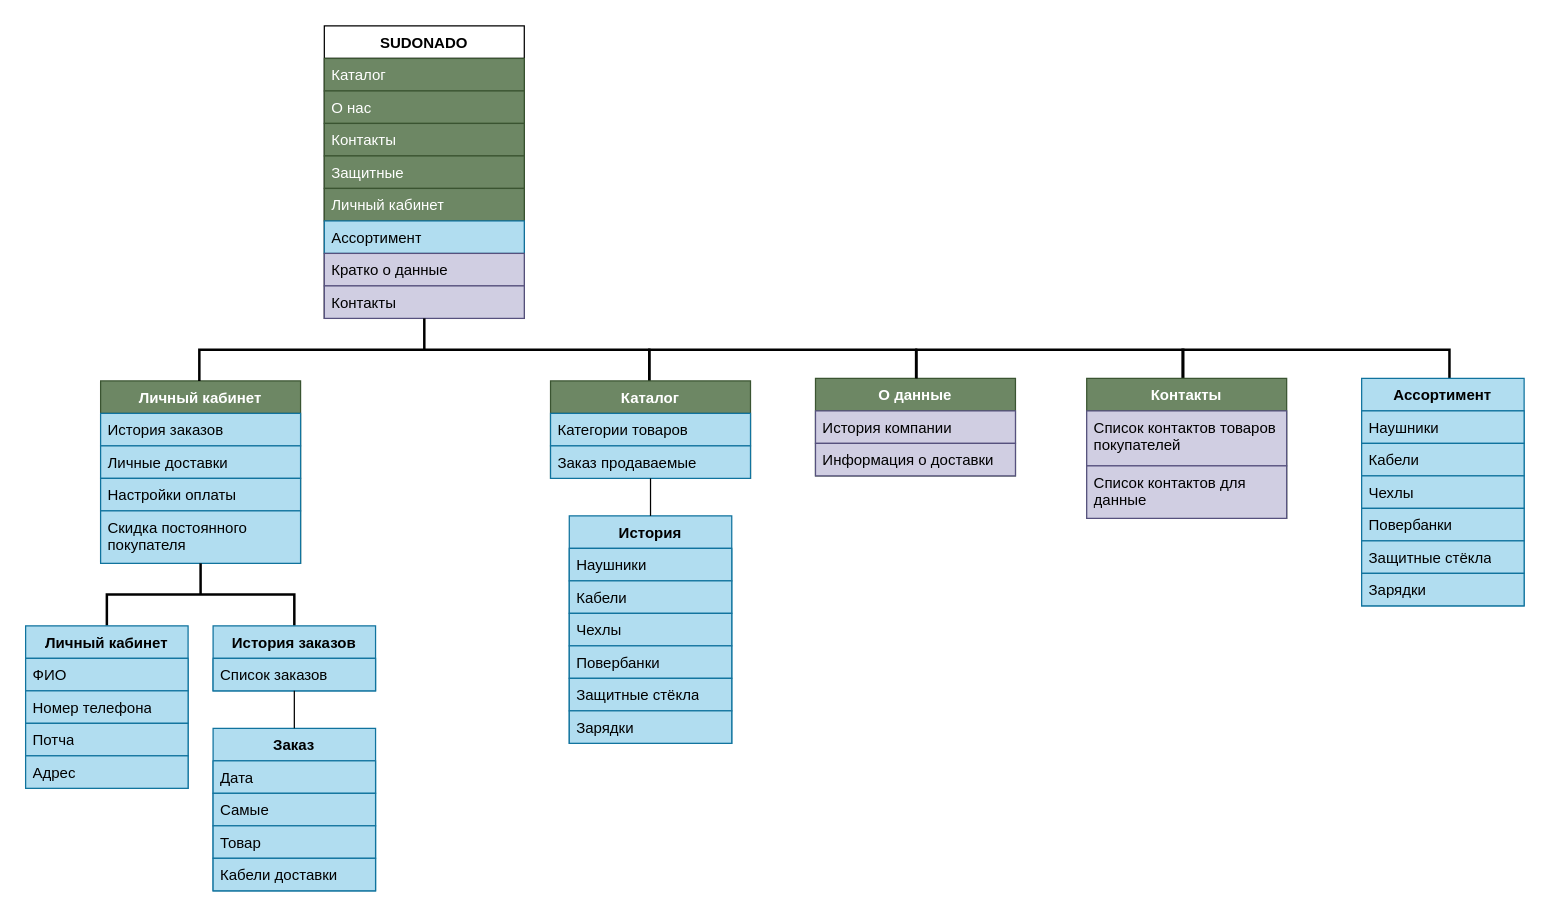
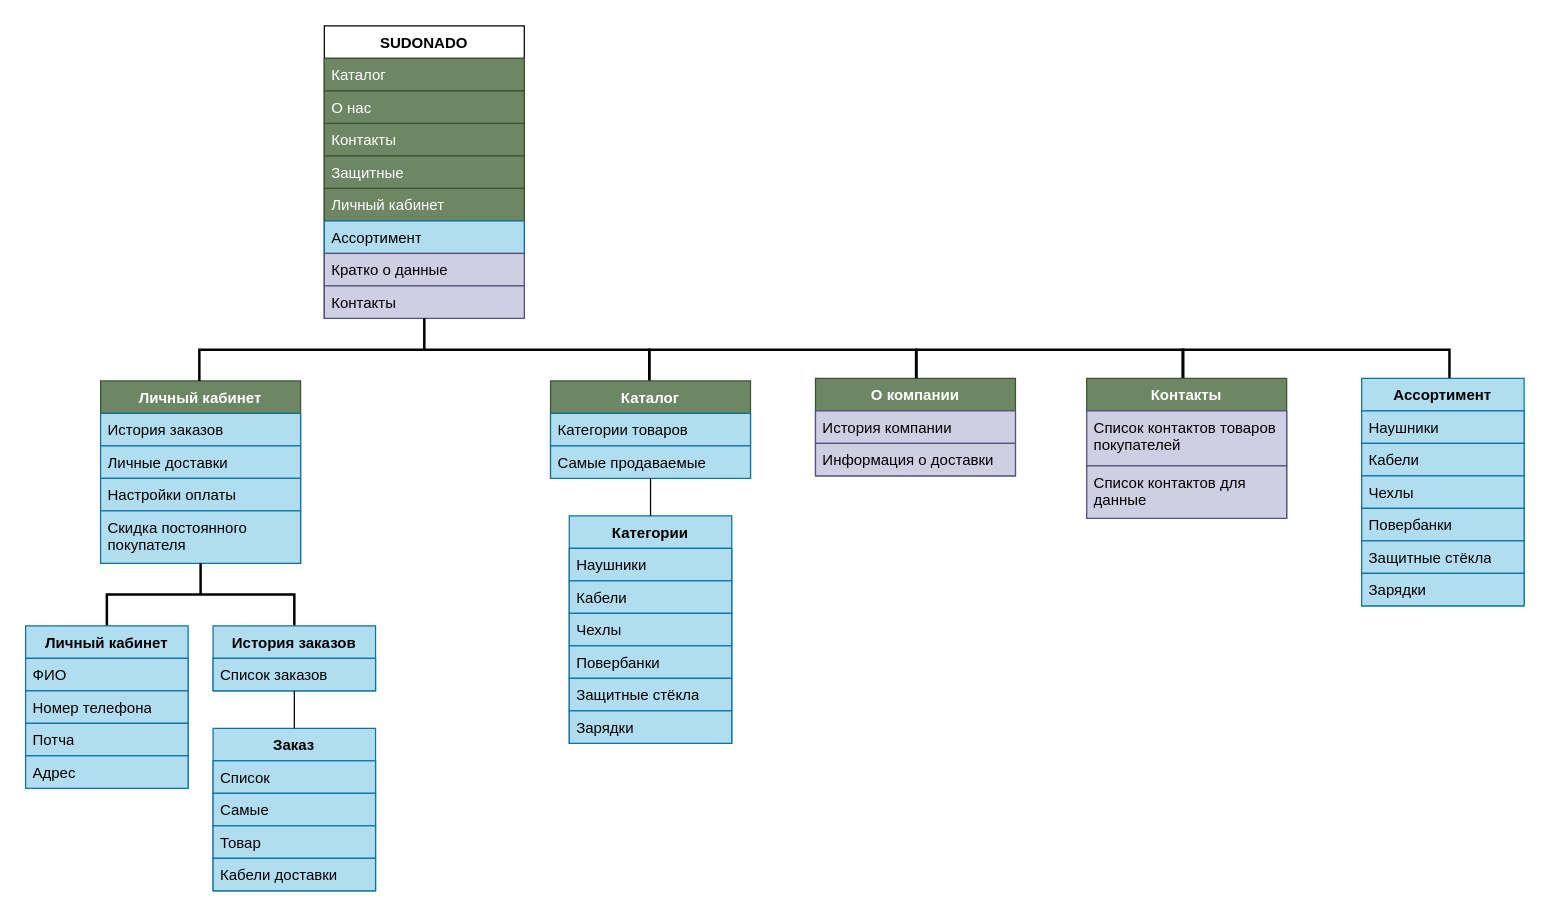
node "О данные": label "О данные" -> "О компании"
node "Заказ продаваемые": label "Заказ продаваемые" -> "Самые продаваемые"
node "История": label "История" -> "Категории"
node "Дата": label "Дата" -> "Список"
